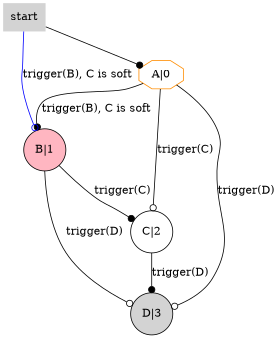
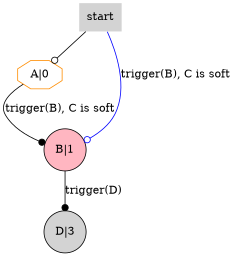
edge "start" -> "A|0": arrowhead dot -> odot
edge "A|0" -> "D|3": removed, label "trigger(D)"
node "C|2": removed
edge "B|1" -> "D|3": arrowhead odot -> dot
